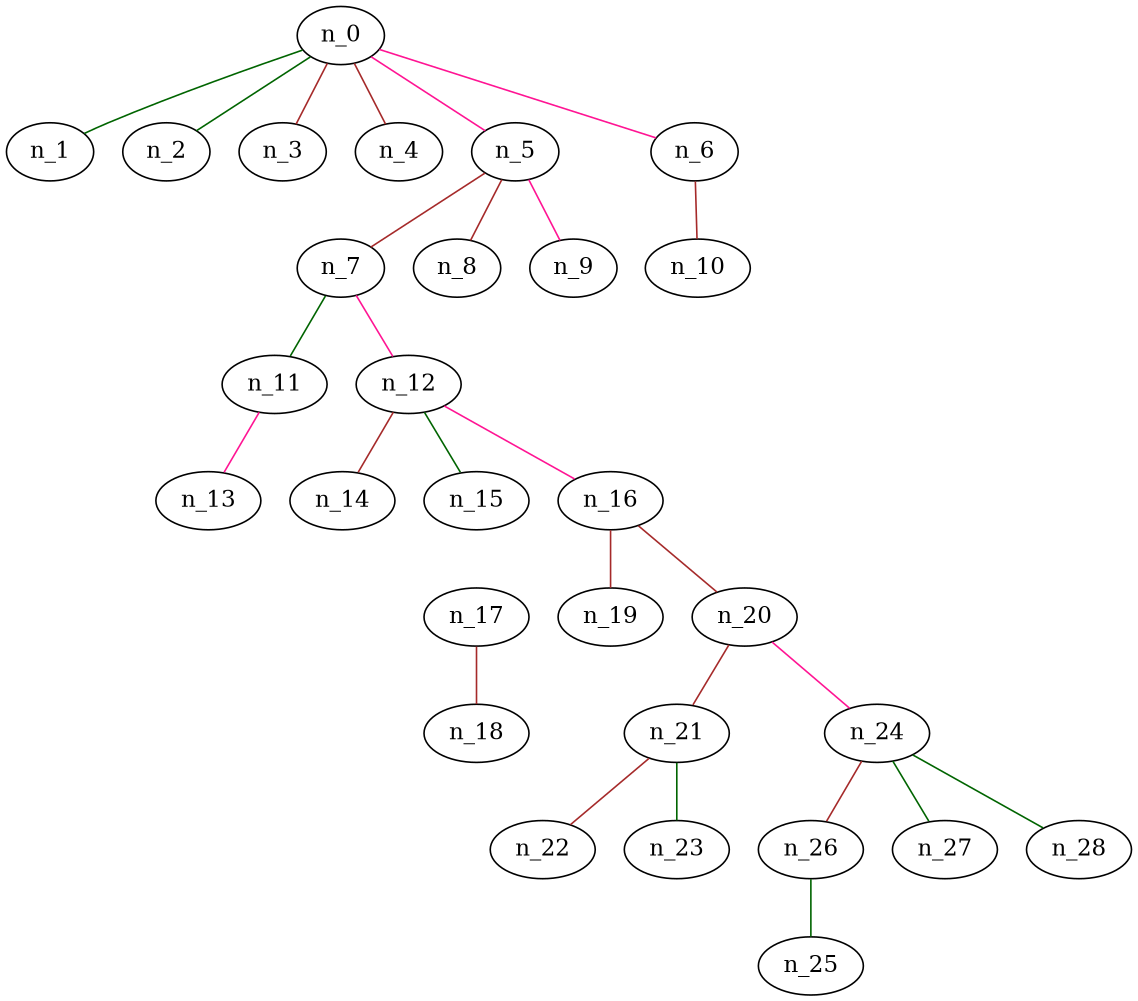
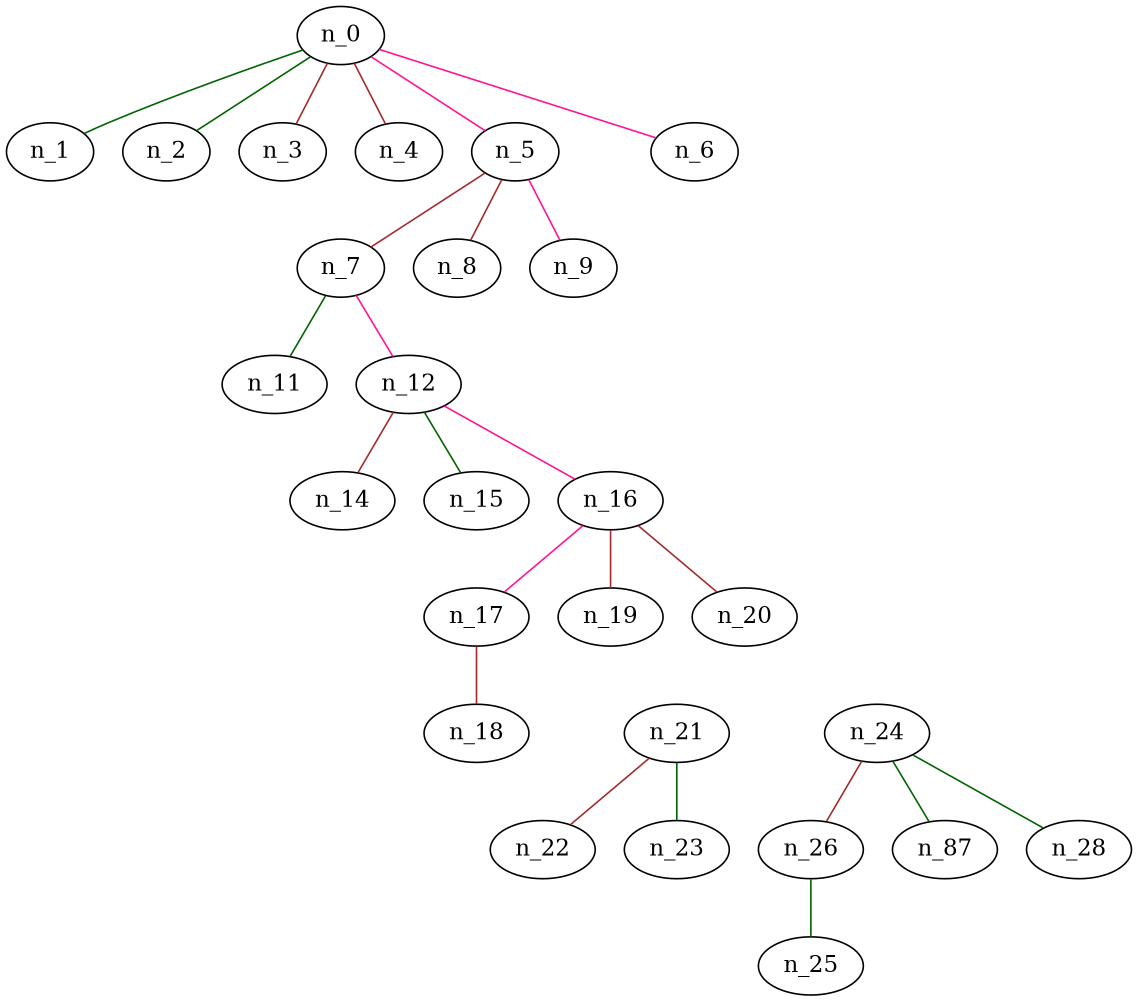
node "n_10": removed
node "n_13": removed
edge "n_16" -- "n_17": added
edge "n_20" -- "n_21": removed
edge "n_20" -- "n_24": removed
node "n_27": label "n_27" -> "n_87"
